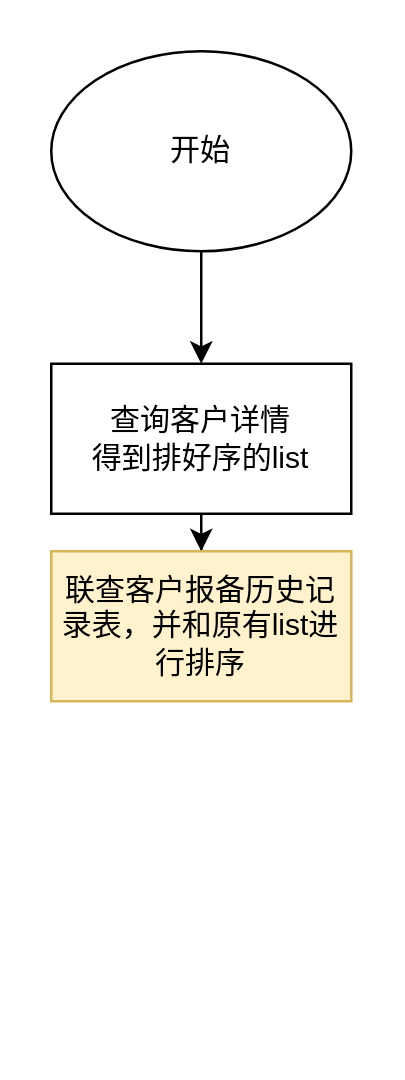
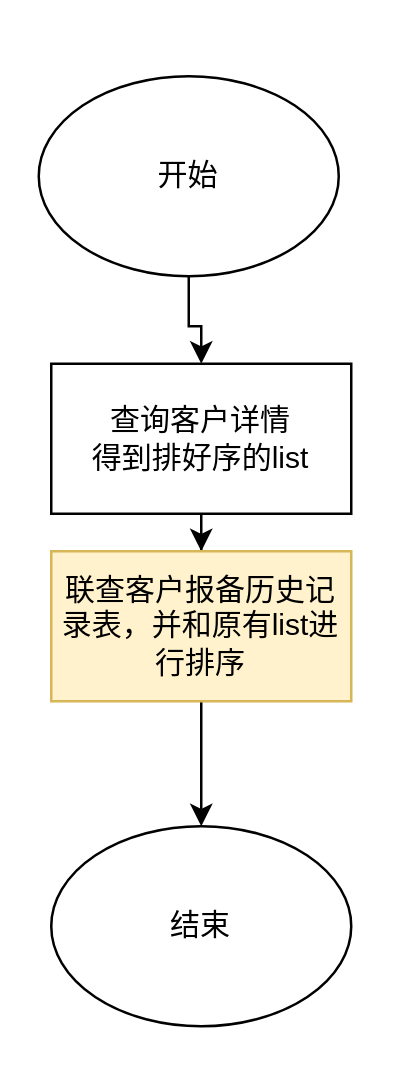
node "开始": moved (201, 151) -> (189, 176)
edge "联查客户报备历史记录表，并和原有list进行排序" -> "结束": added
node "结束": added
